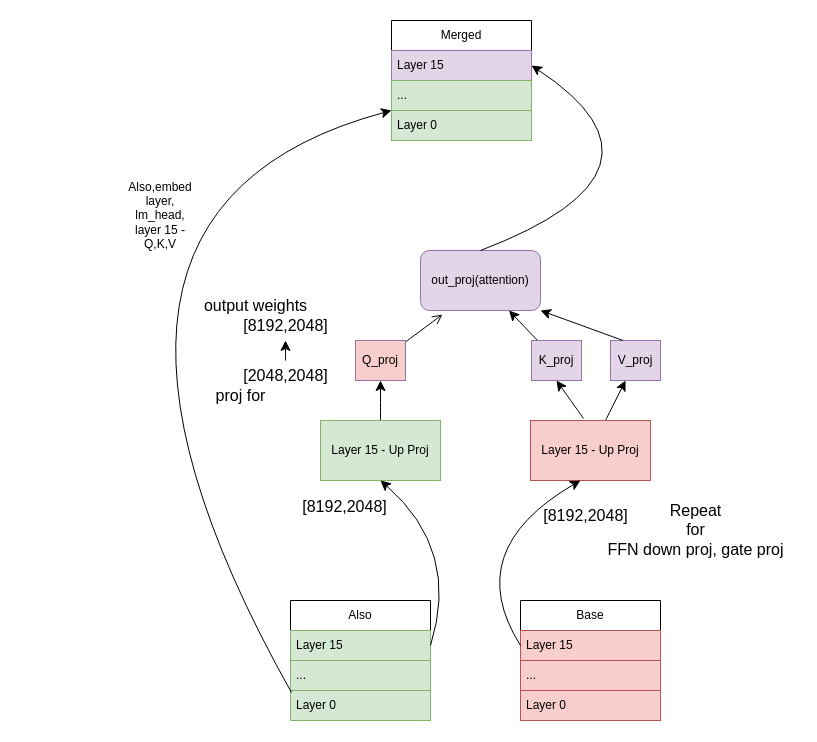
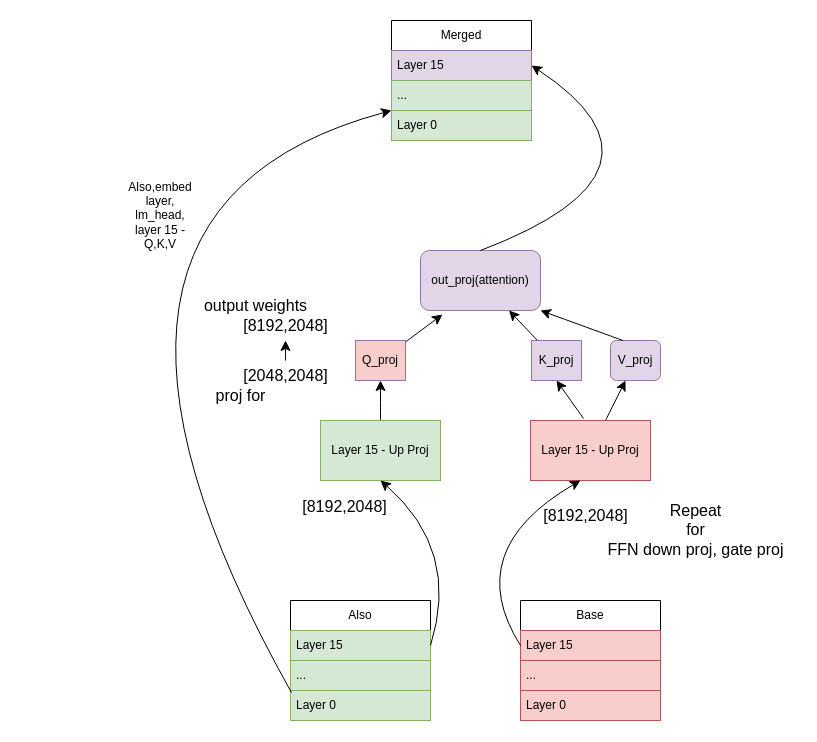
edge "Q_proj" -> "out_proj(attention)": arrowhead open -> classic
node "V_proj": shape rectangle -> rounded rectangle
